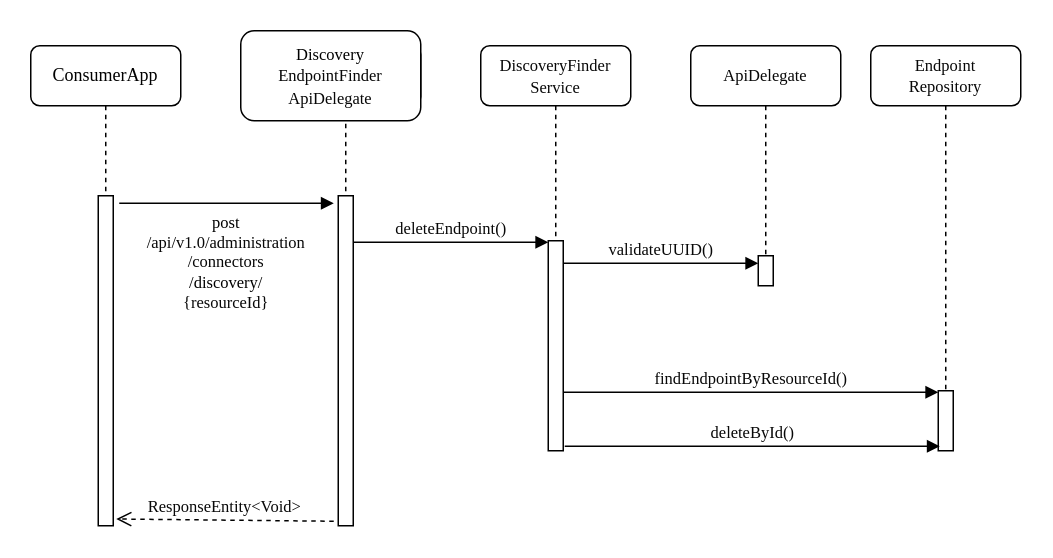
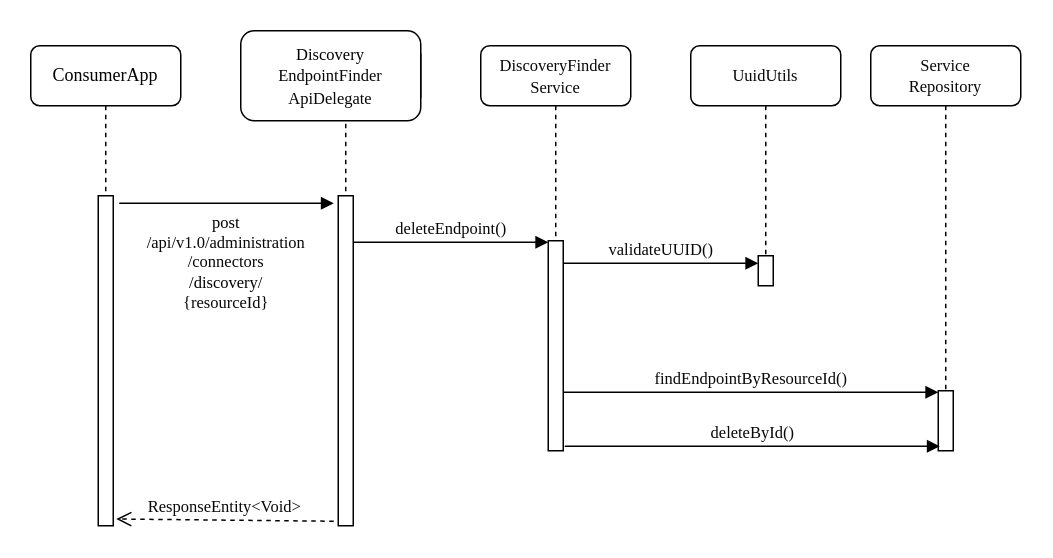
node "ApiDelegate": label "ApiDelegate" -> "UuidUtils"
node "Endpoint Repository": label "Endpoint Repository" -> "Service Repository"
